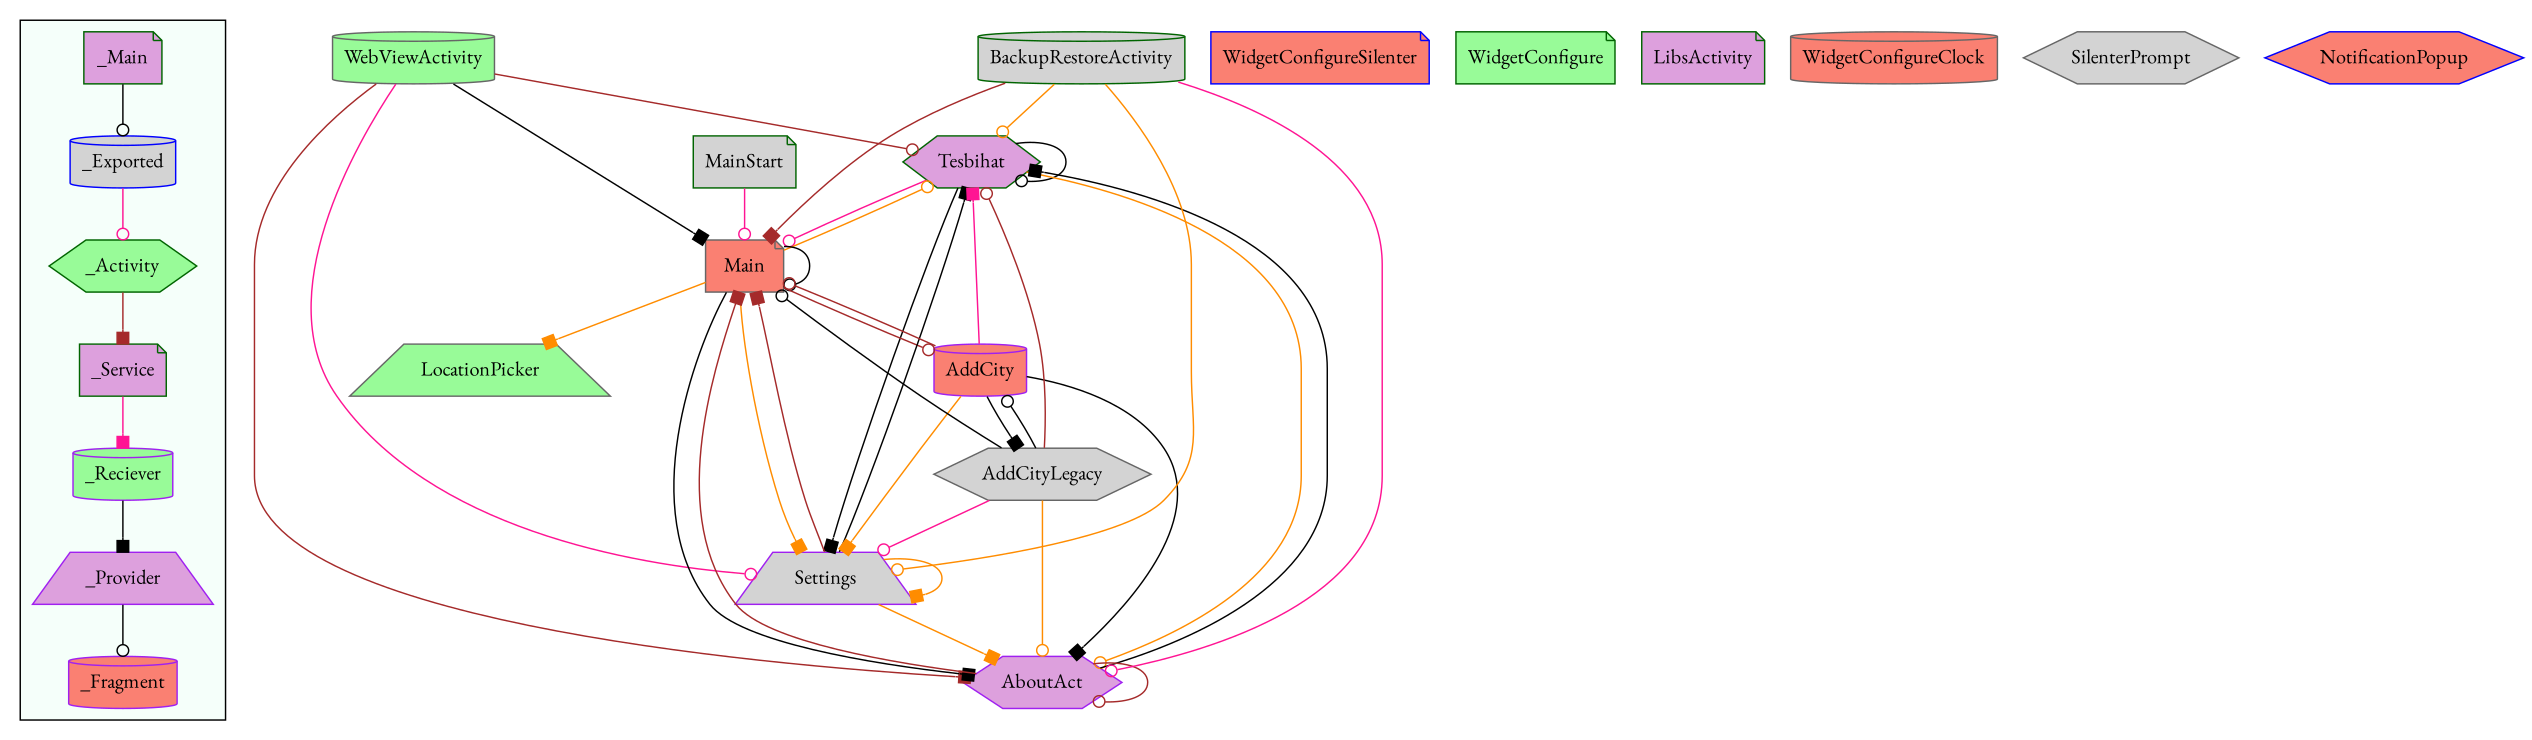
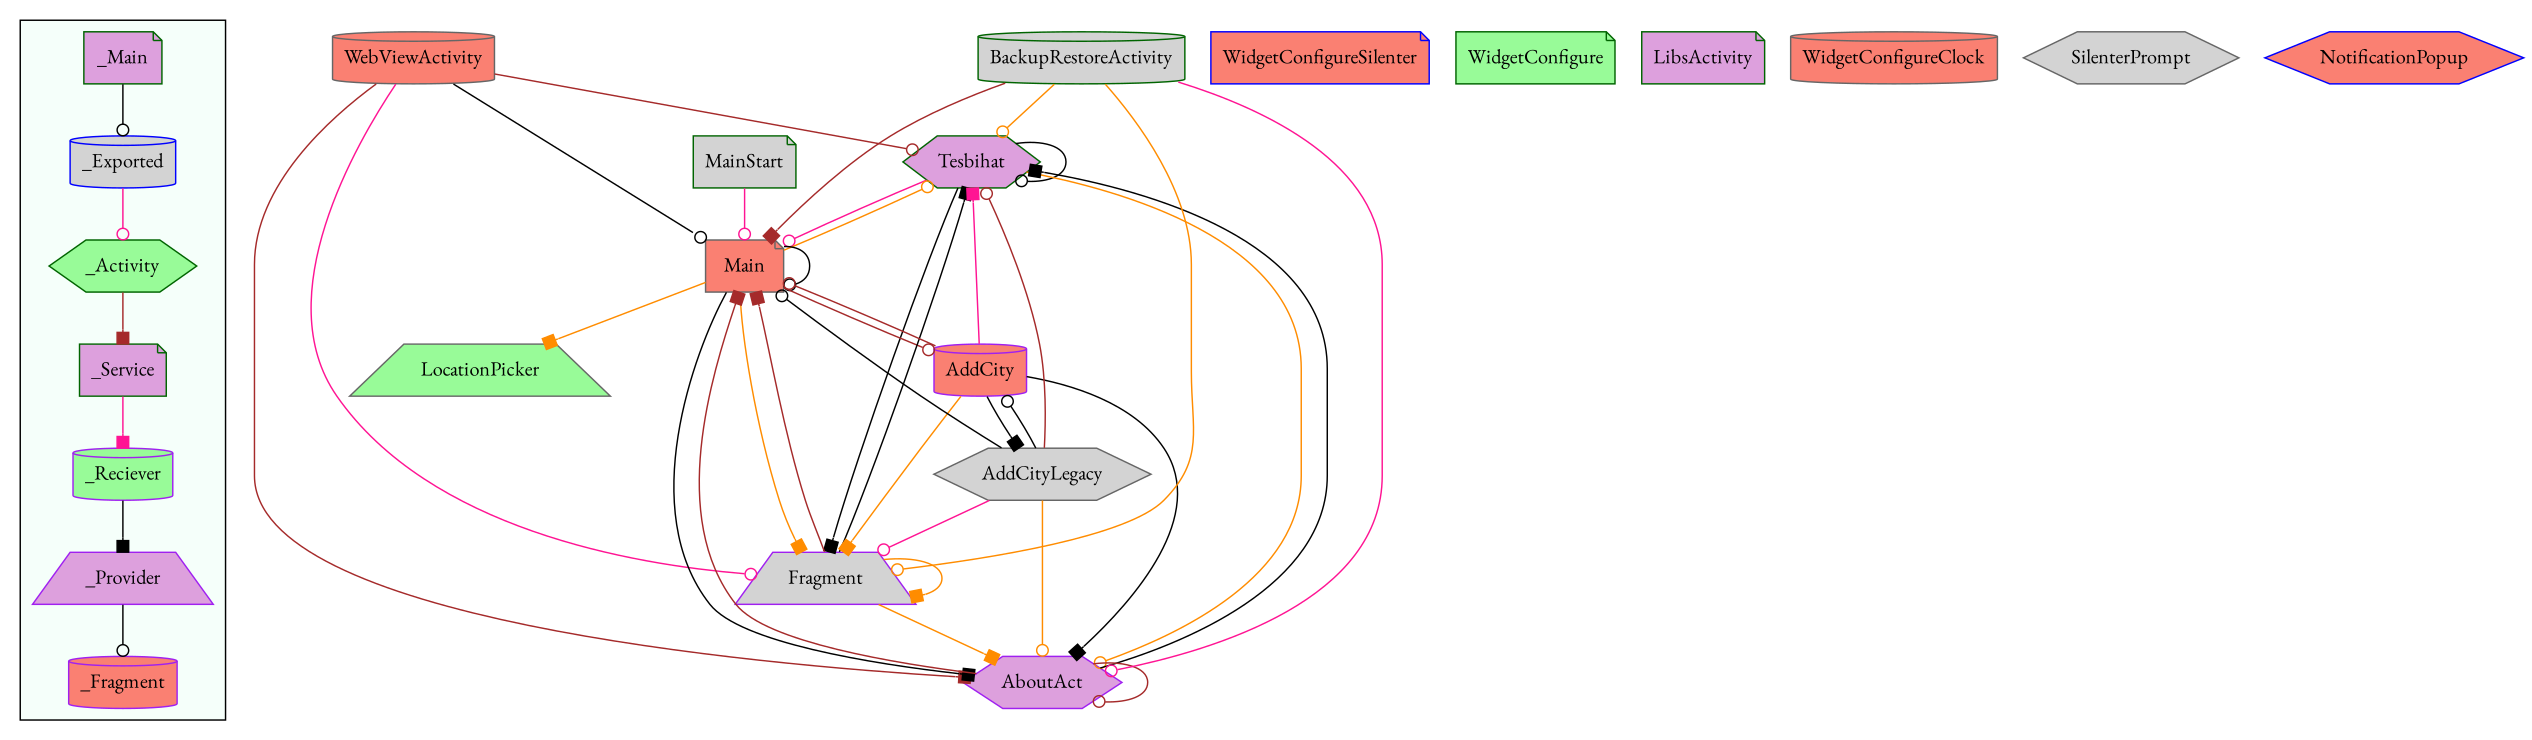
node "WebViewActivity": fillcolor palegreen -> salmon
edge "WebViewActivity" -> "Main": arrowhead box -> odot
node "Settings": label "Settings" -> "Fragment"
